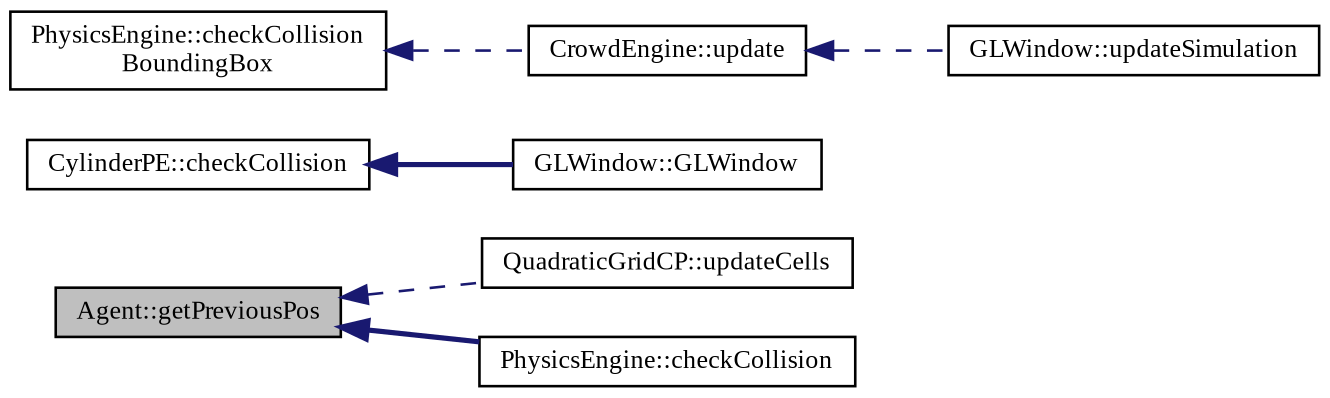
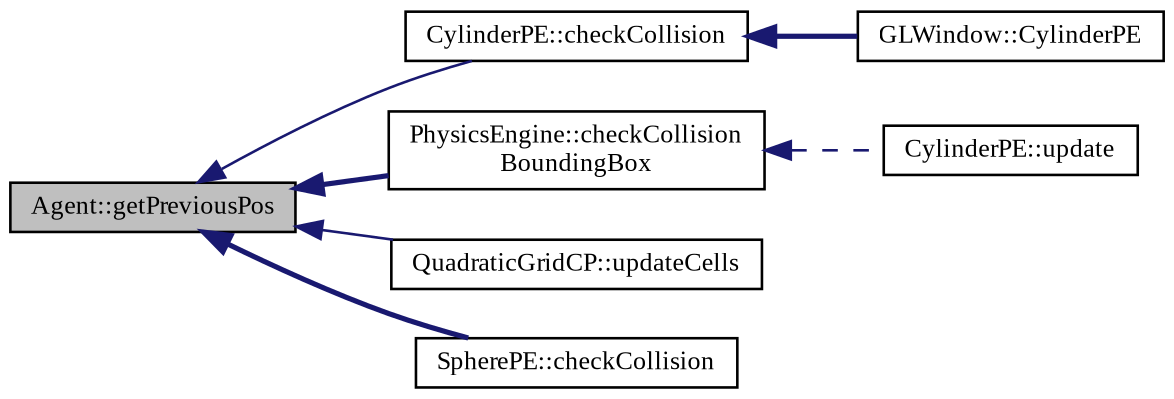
node "CrowdEngine::update": label "CrowdEngine::update" -> "CylinderPE::update"
node "GLWindow::updateSimulation": removed
edge "CylinderPE::checkCollision" -> "Agent::getPreviousPos": added
node "GLWindow::GLWindow": label "GLWindow::GLWindow" -> "GLWindow::CylinderPE"
edge "PhysicsEngine::checkCollision BoundingBox" -> "Agent::getPreviousPos": added
edge "QuadraticGridCP::updateCells" -> "Agent::getPreviousPos": style dashed -> solid
node "PhysicsEngine::checkCollision": label "PhysicsEngine::checkCollision" -> "SpherePE::checkCollision"
